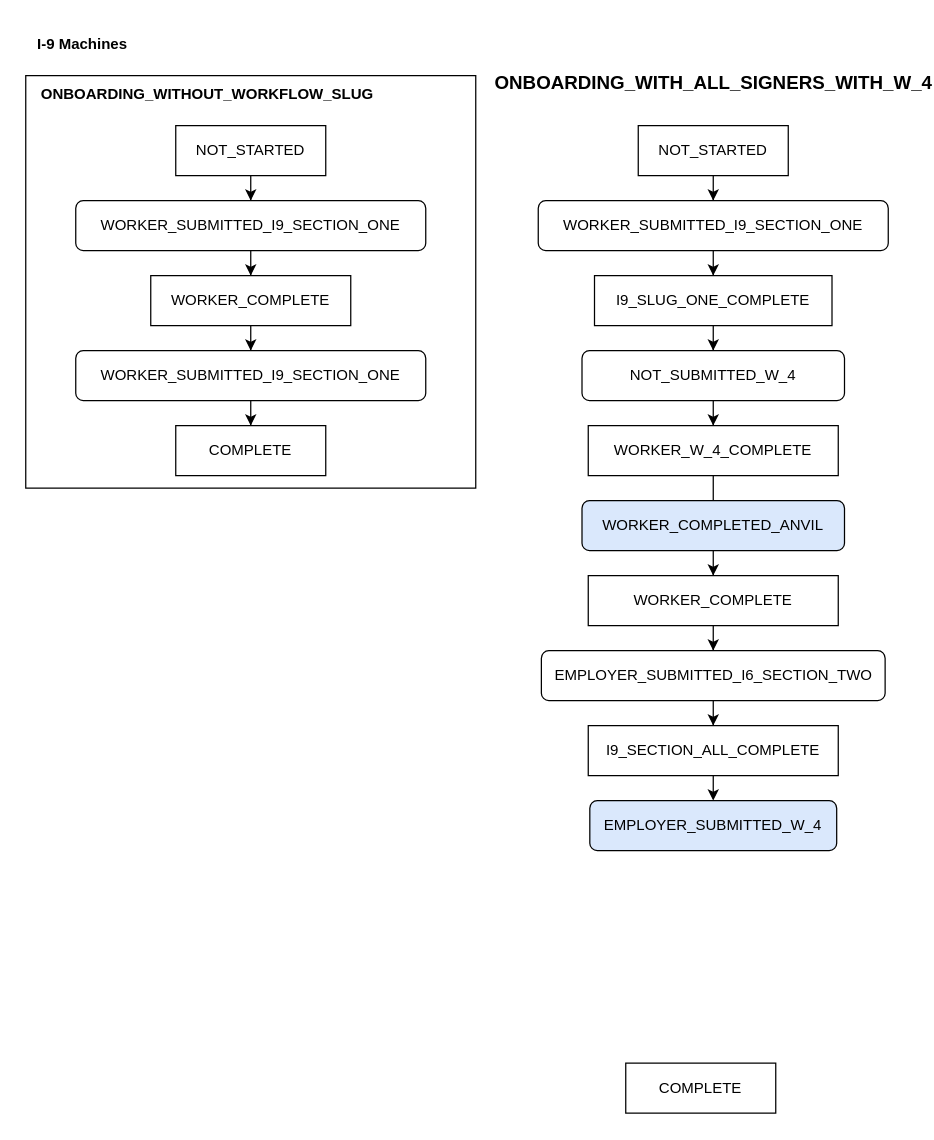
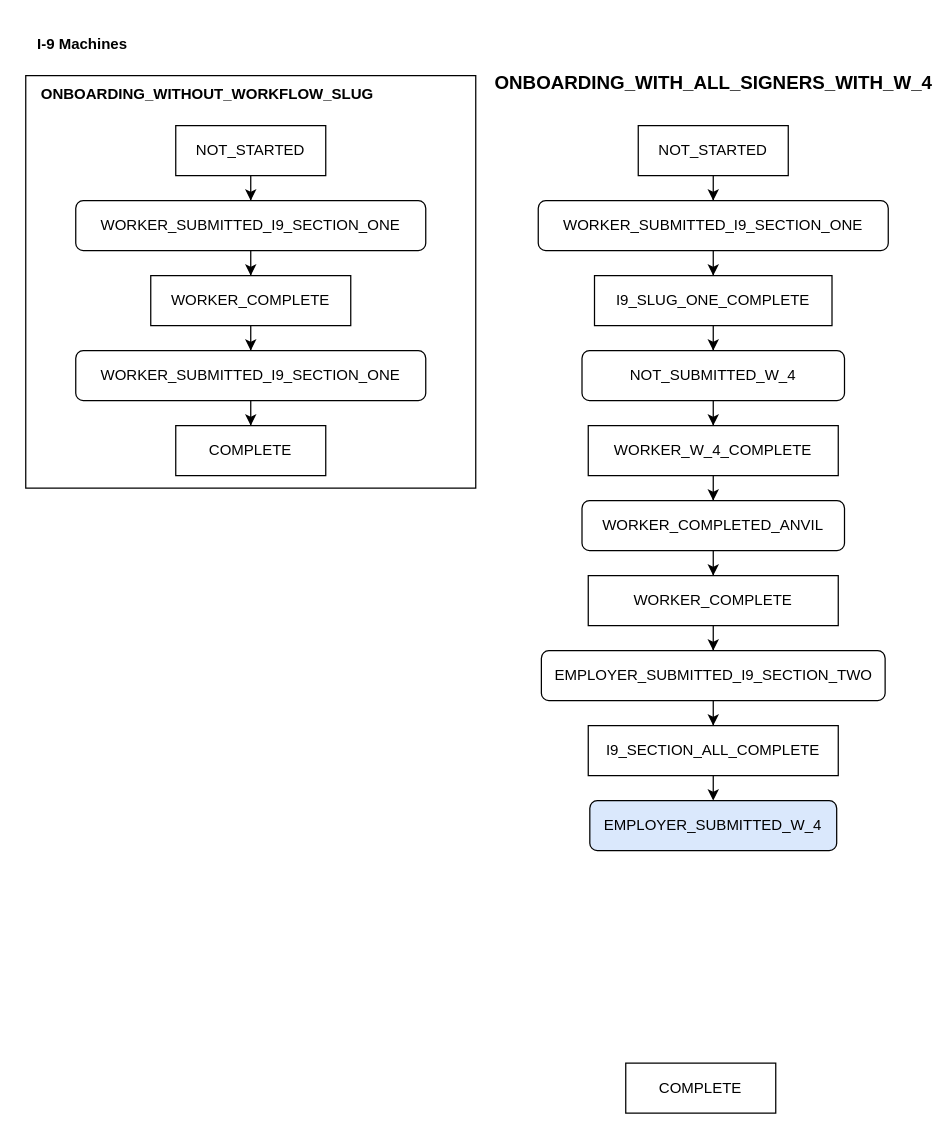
edge "WORKER_W_4_COMPLETE" -- "WORKER_COMPLETED_ANVIL": arrowhead none -> classic
node "WORKER_COMPLETED_ANVIL": fillcolor #dae8fc -> #ffffff
node "EMPLOYER_SUBMITTED_I6_SECTION_TWO": label "EMPLOYER_SUBMITTED_I6_SECTION_TWO" -> "EMPLOYER_SUBMITTED_I9_SECTION_TWO"
